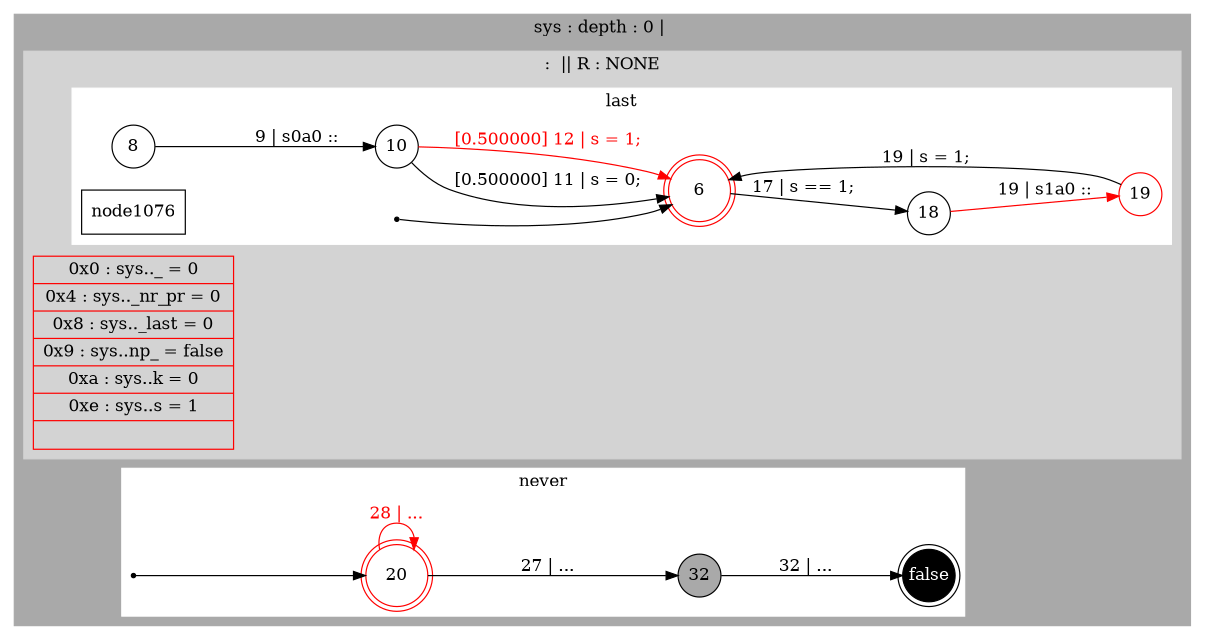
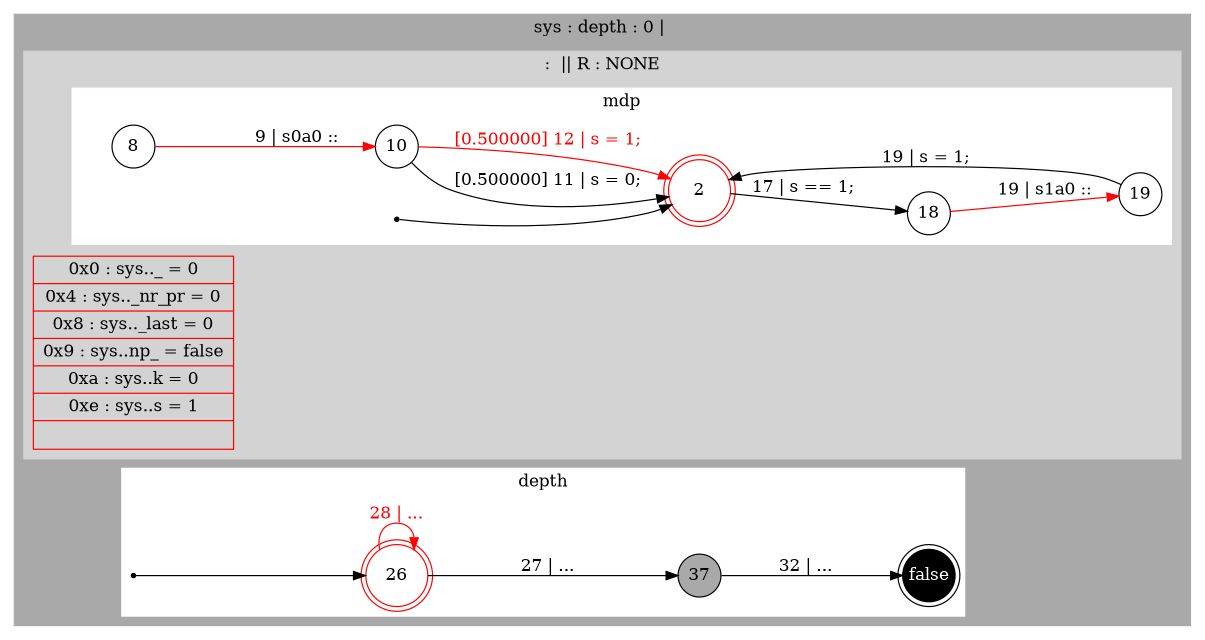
cluster "last": label "last" -> "mdp"
edge "8" -> "10": color black -> red
node "6": label "6" -> "2"
node "19": color red -> black
node "node1076": removed
cluster " never ": label " never " -> " depth "
node "20": label "20" -> "26"
node "32": label "32" -> "37"
